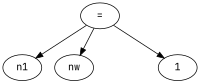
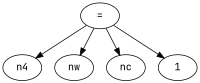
node "n1": label "n1" -> "n4"
node "nc": added
